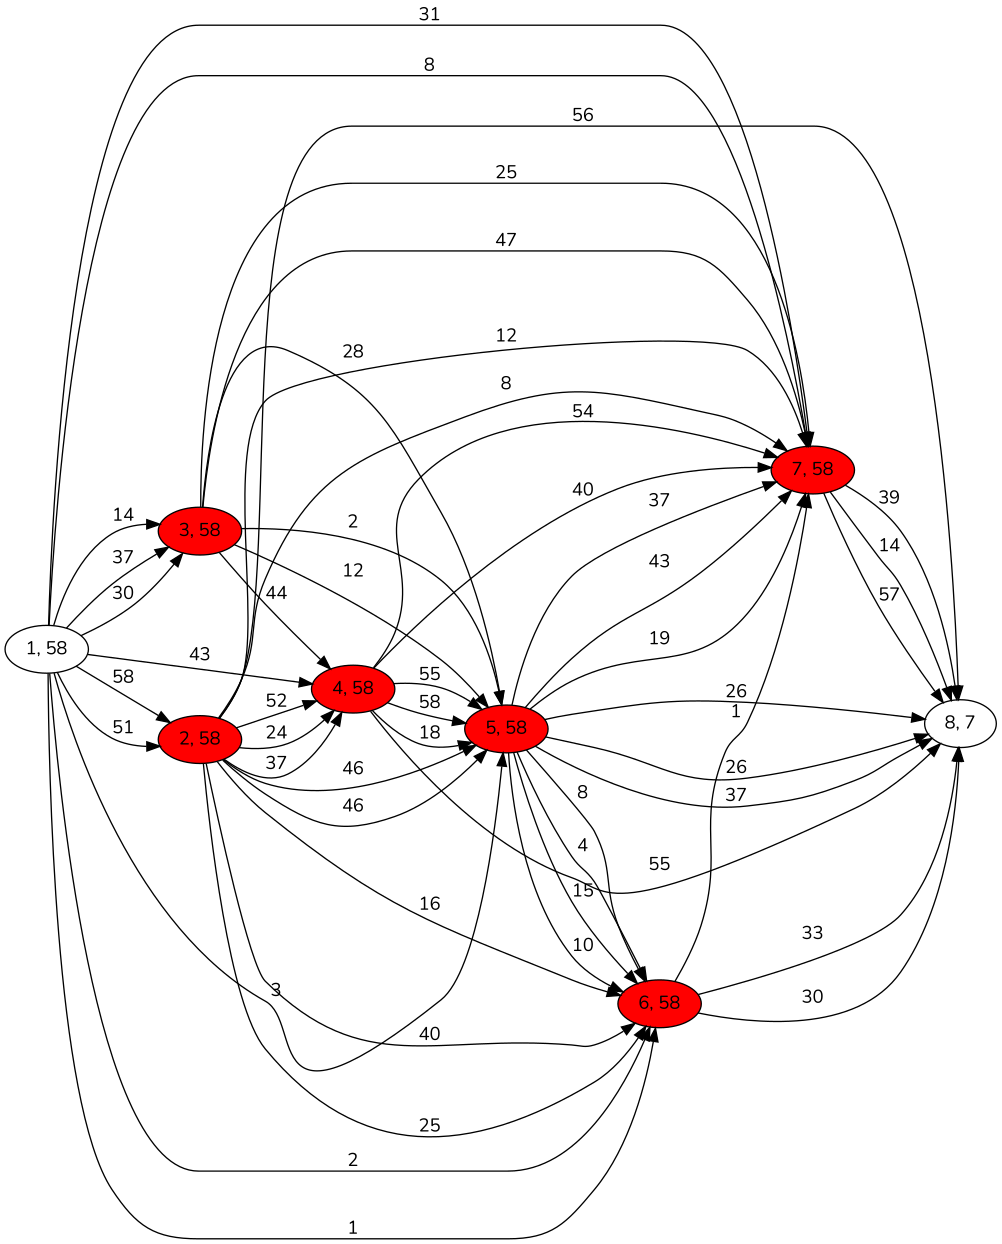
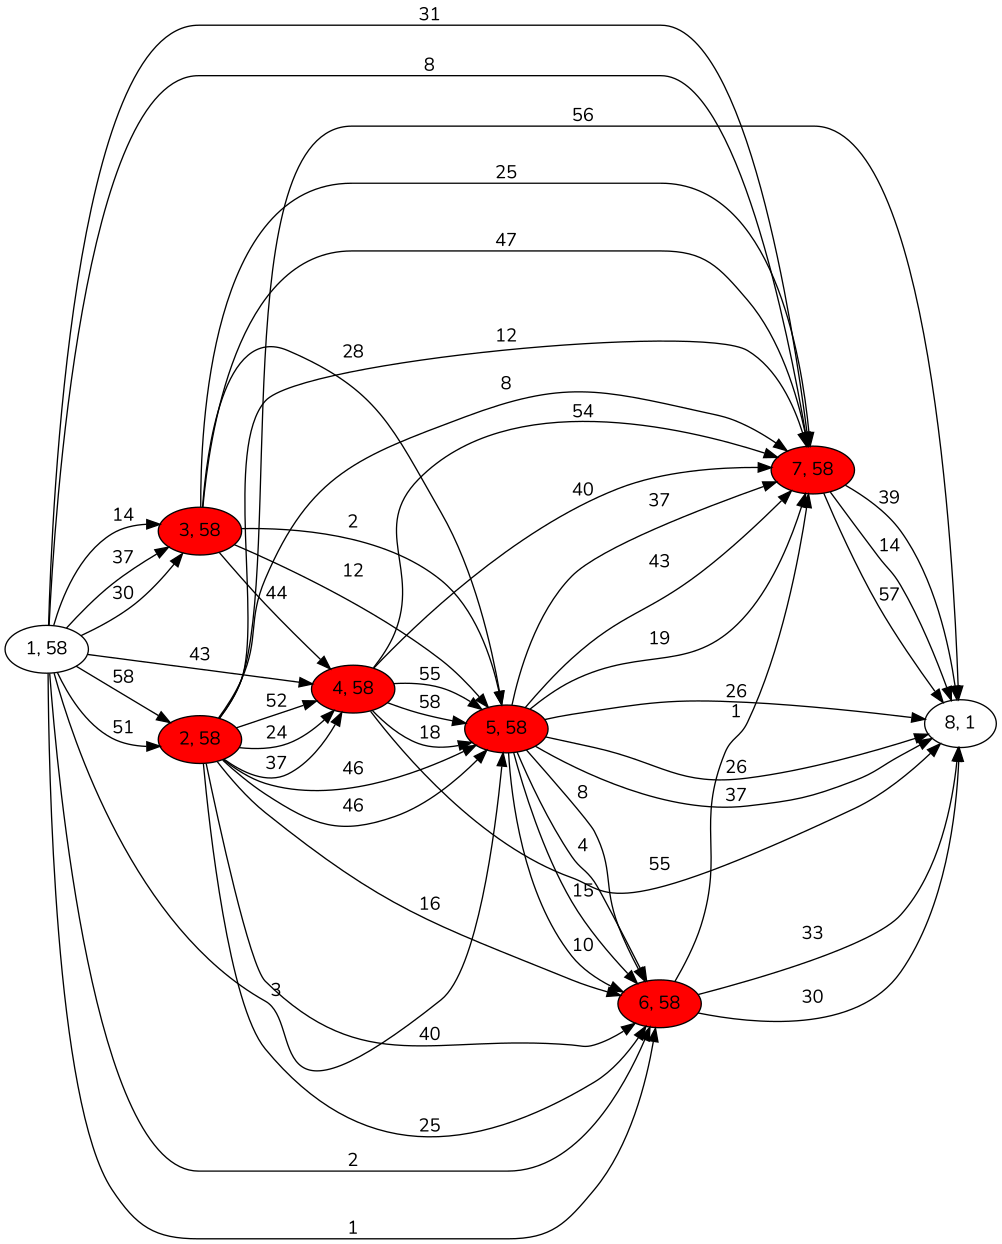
node "8, 7": label "8, 7" -> "8, 1"
